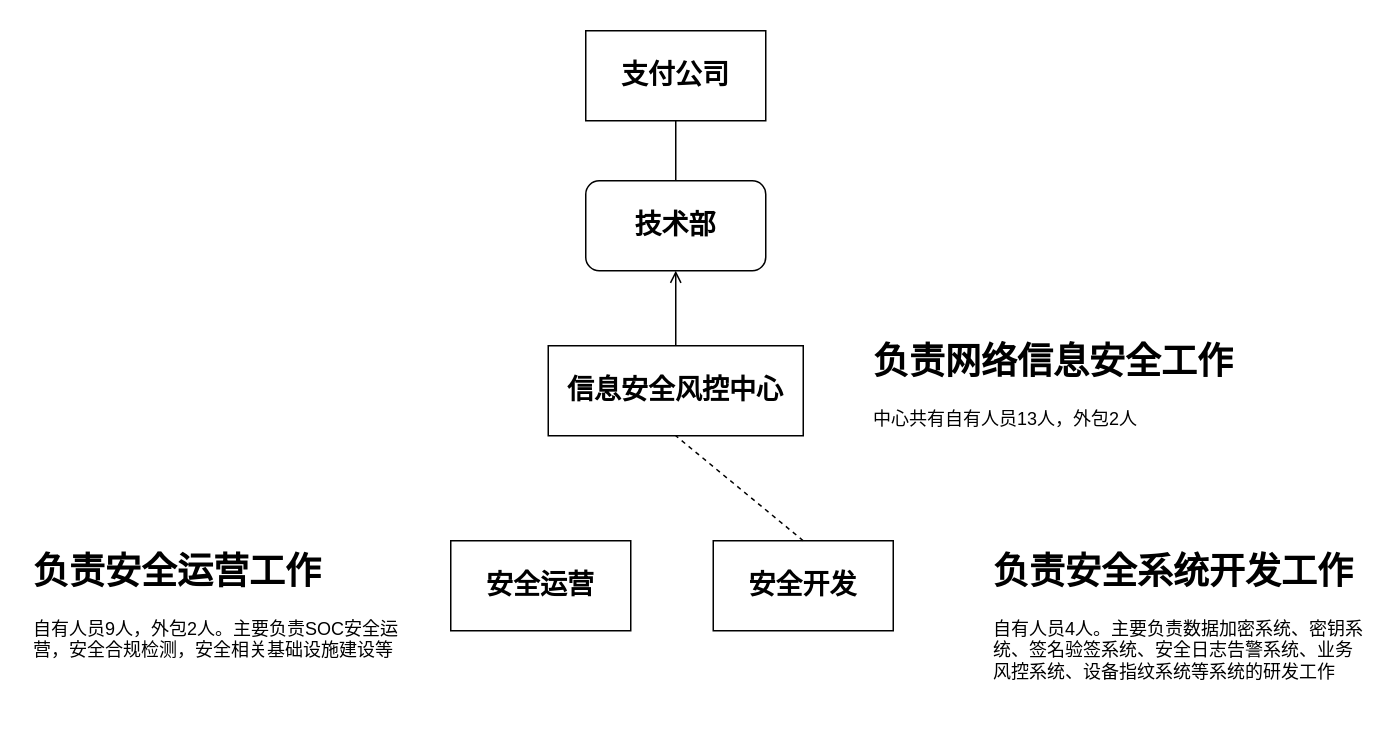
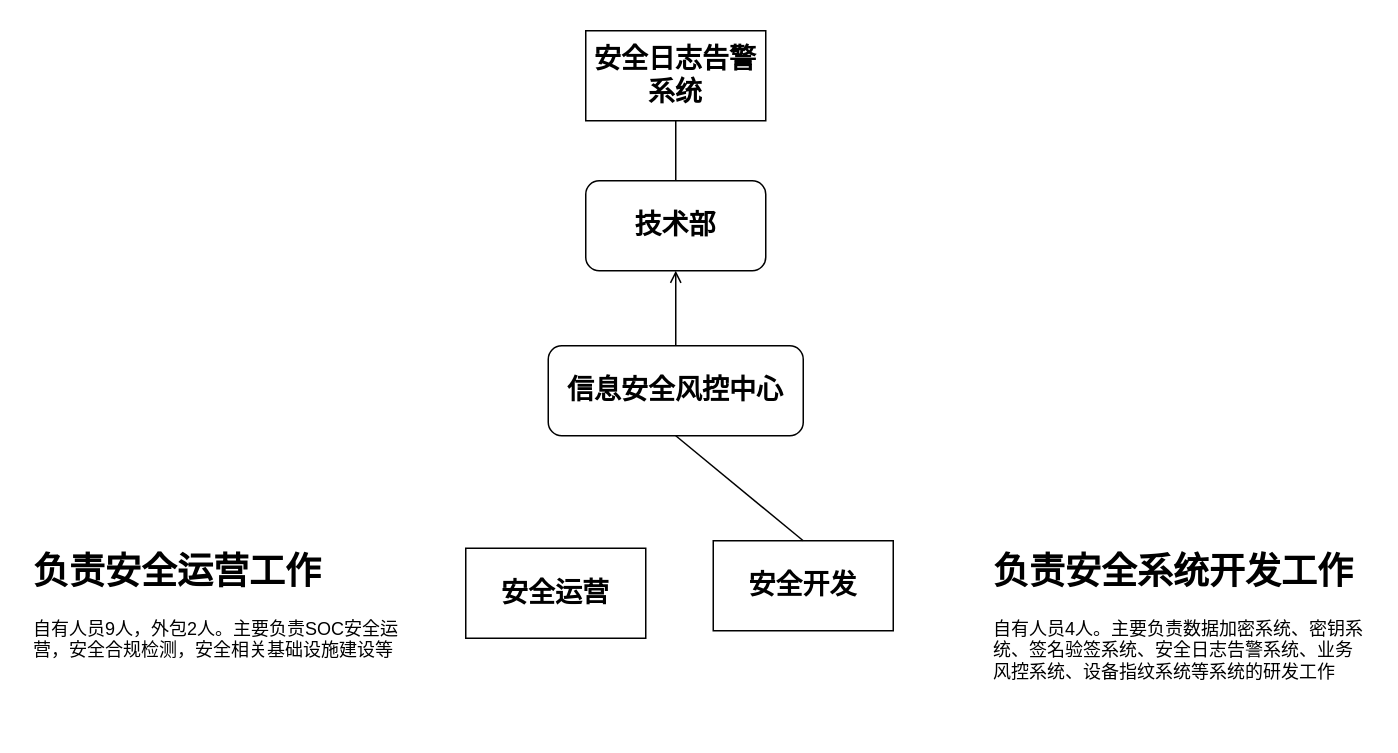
node "支付公司": label "支付公司" -> "安全日志告警系统"
node "信息安全风控中心": shape rectangle -> rounded rectangle
node "负责网络信息安全工作中心共有自有人员13人，外包2人": removed
edge "信息安全风控中心" -- "安全开发": style dashed -> solid
node "安全运营": moved (541, 586) -> (556, 593)
